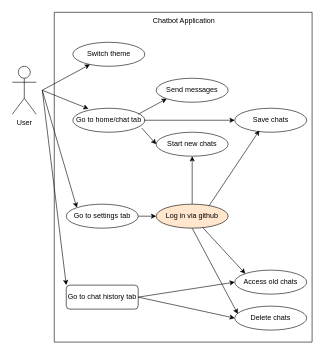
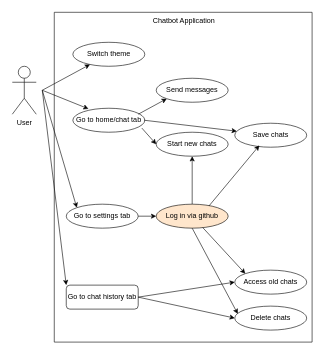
node "Save chats": moved (271, 120) -> (271, 135)
